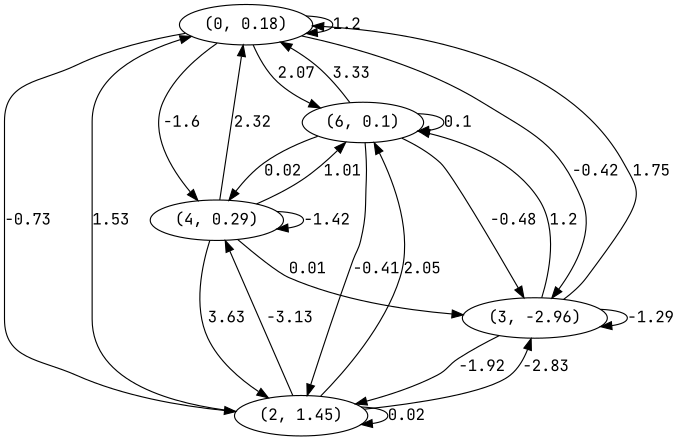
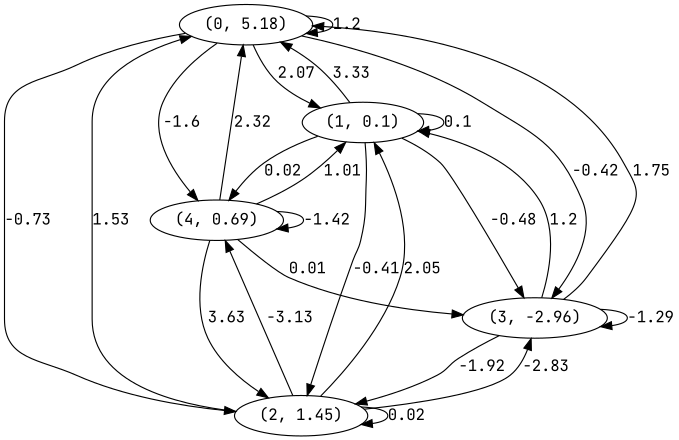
node "(0, 0.18)": label "(0, 0.18)" -> "(0, 5.18)"
node "(6, 0.1)": label "(6, 0.1)" -> "(1, 0.1)"
node "(4, 0.29)": label "(4, 0.29)" -> "(4, 0.69)"
